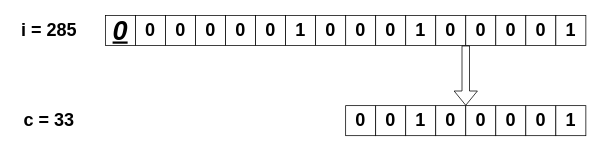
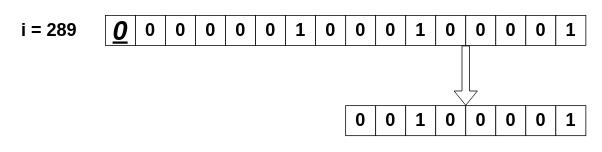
node "i = 285": label "i = 285" -> "i = 289"
node "c = 33": removed
